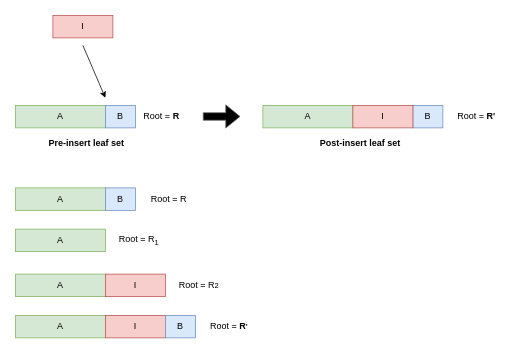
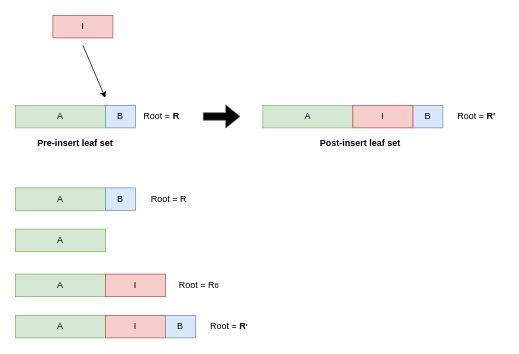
node "Pre-insert leaf set": moved (87, 143) -> (75, 143)
node "Root = R1": removed
node "Root = R2": label "Root = R2" -> "Root = R6"
